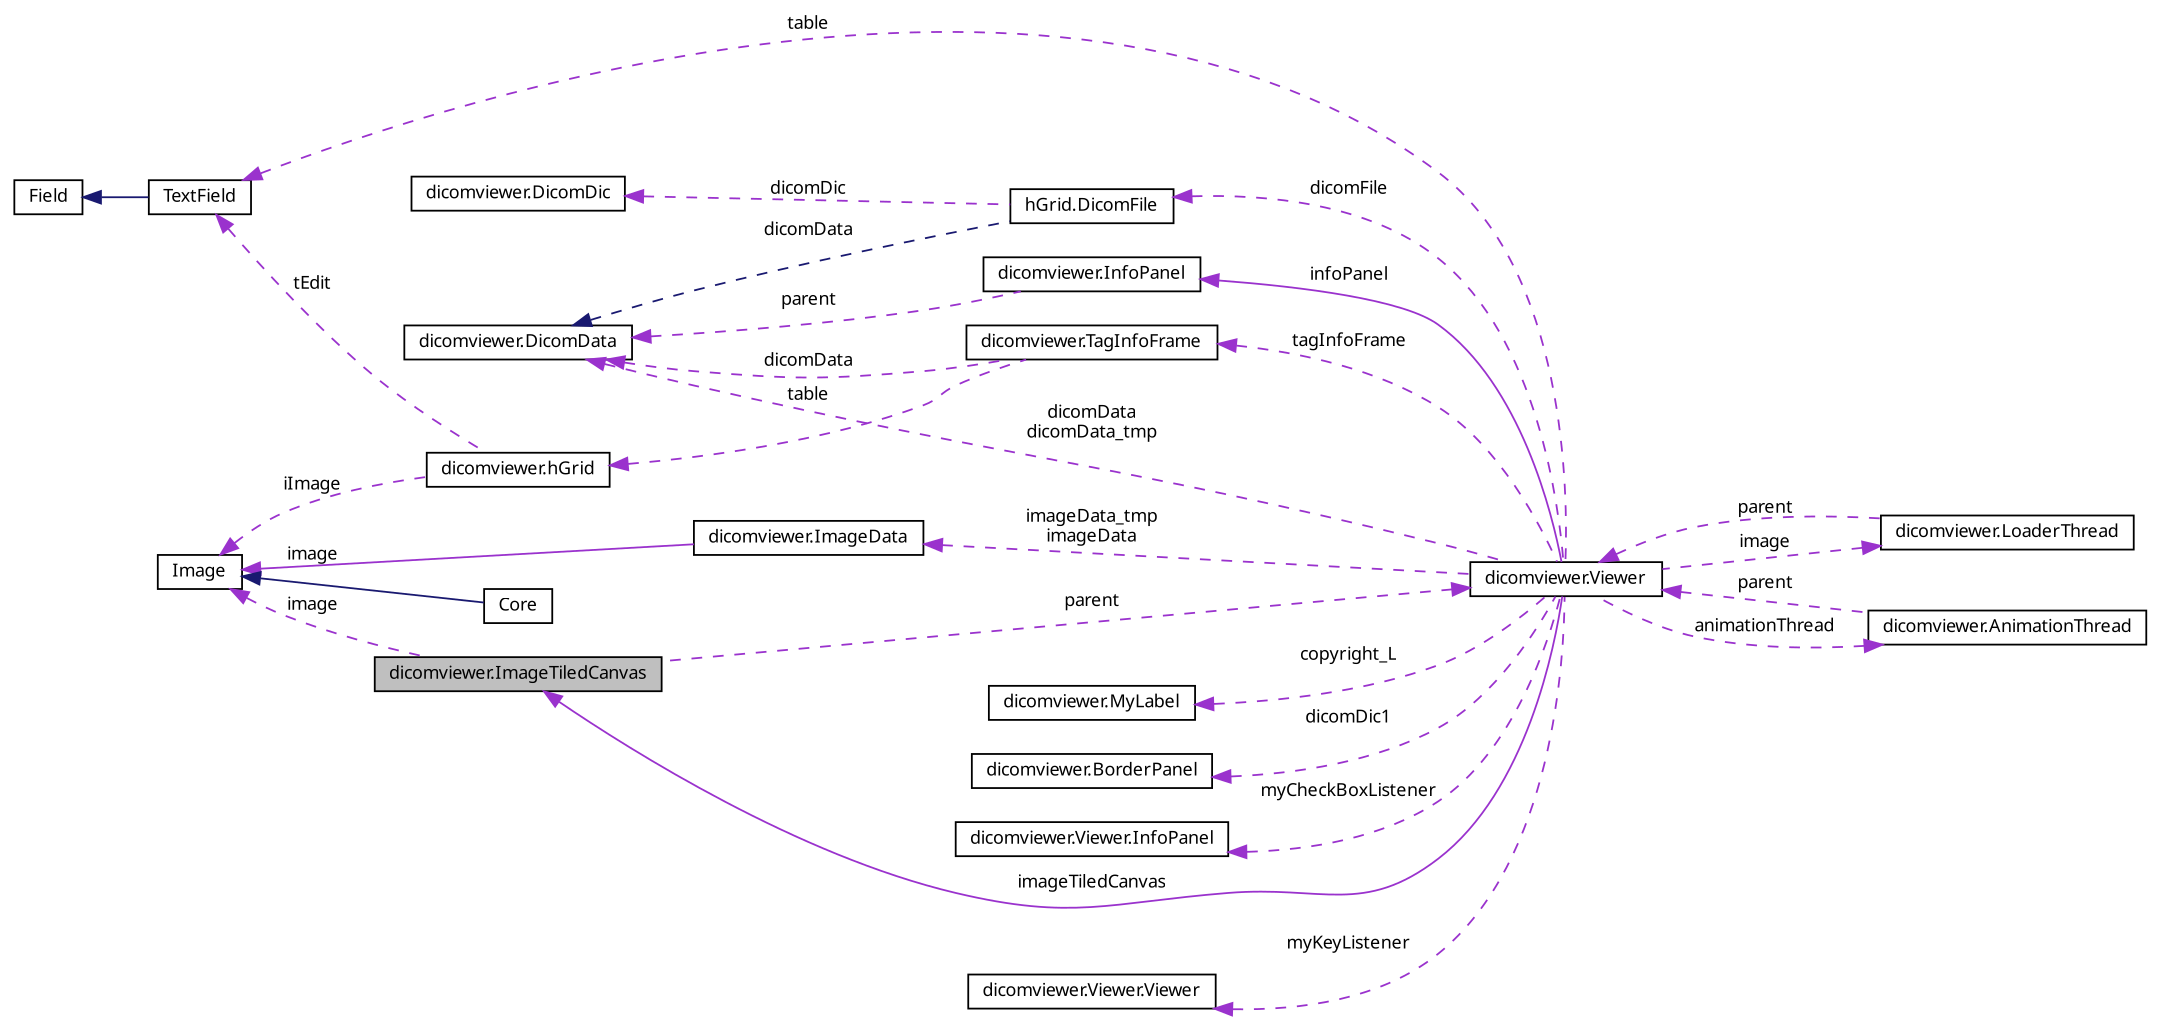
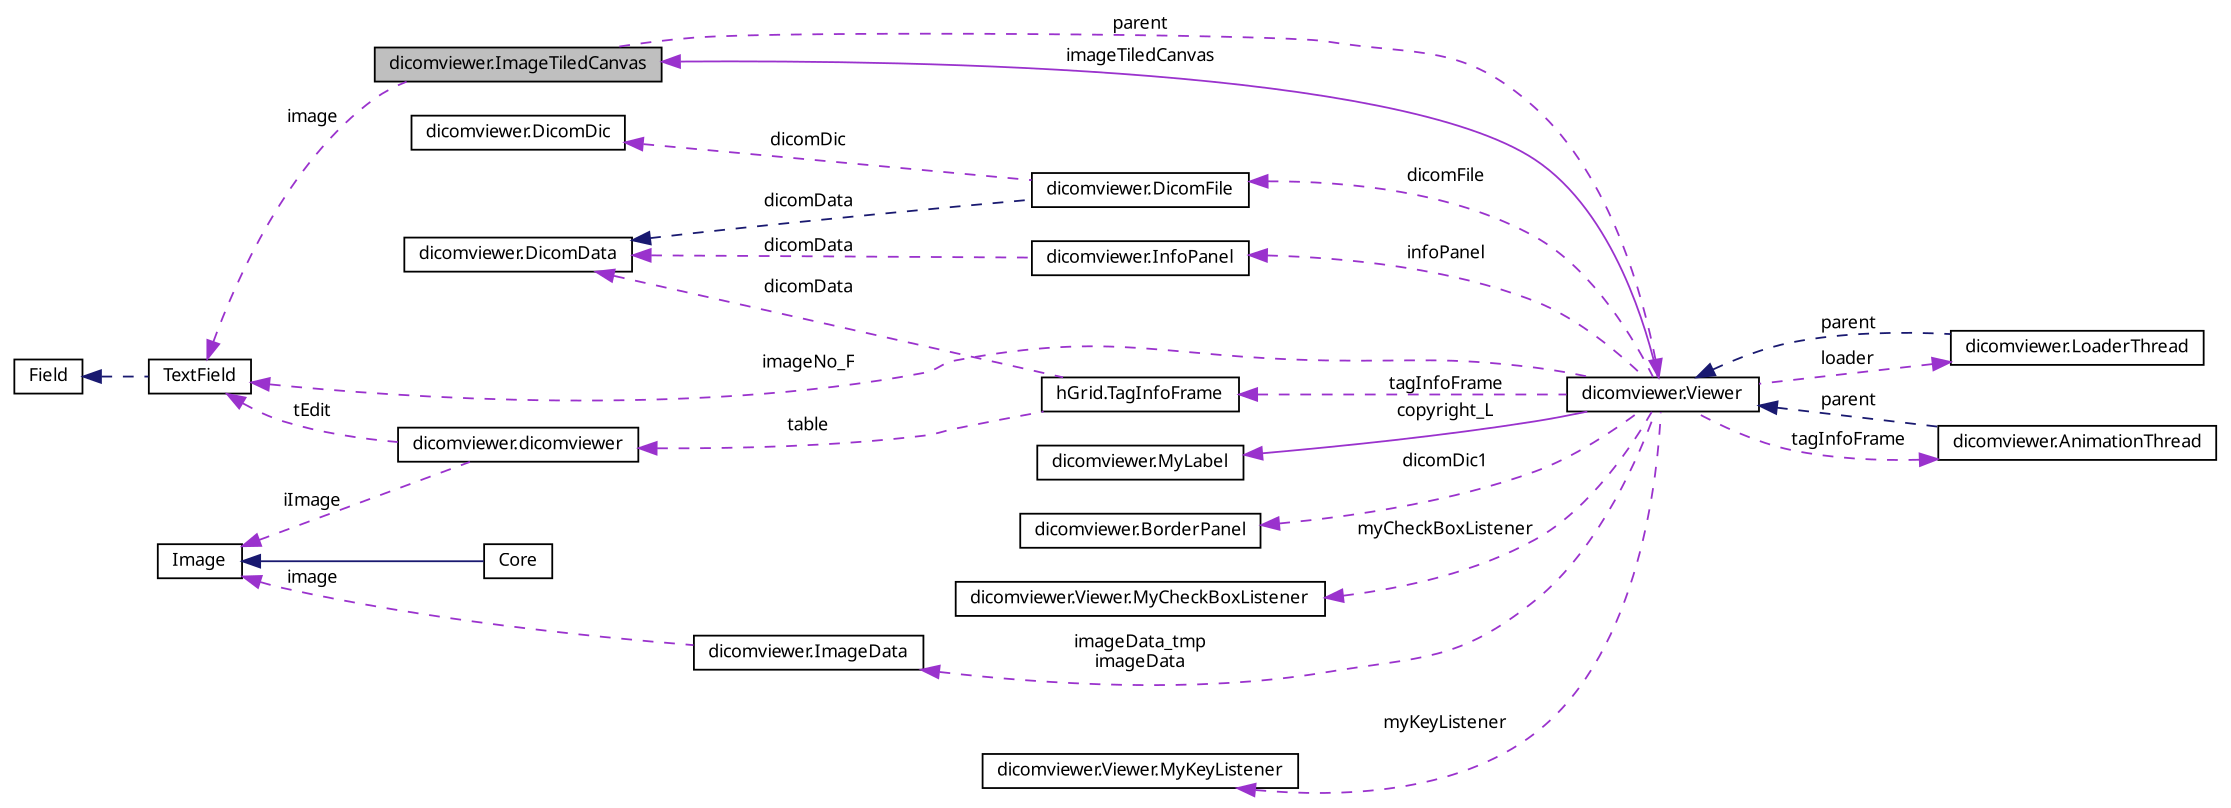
edge "dicomviewer.Viewer" -> "TextField": label "table" -> "imageNo_F"
edge "TextField" -> "Field": style solid -> dashed
node "hGrid.DicomFile": label "hGrid.DicomFile" -> "dicomviewer.DicomFile"
edge "dicomviewer.InfoPanel" -> "dicomviewer.DicomData": label "parent" -> "dicomData"
edge "dicomviewer.Viewer" -> "dicomviewer.InfoPanel": style solid -> dashed
node "dicomviewer.TagInfoFrame": label "dicomviewer.TagInfoFrame" -> "hGrid.TagInfoFrame"
edge "dicomviewer.Viewer" -> "dicomviewer.DicomData": removed, label "dicomData dicomData_tmp"
node "dicomviewer.hGrid": label "dicomviewer.hGrid" -> "dicomviewer.dicomviewer"
edge "dicomviewer.LoaderThread" -> "dicomviewer.Viewer": color darkorchid3 -> midnightblue
edge "dicomviewer.Viewer" -> "dicomviewer.LoaderThread": label "image" -> "loader"
edge "dicomviewer.ImageData" -> "Image": style solid -> dashed
edge "dicomviewer.AnimationThread" -> "dicomviewer.Viewer": color darkorchid3 -> midnightblue
edge "dicomviewer.Viewer" -> "dicomviewer.AnimationThread": label "animationThread" -> "tagInfoFrame"
edge "dicomviewer.ImageTiledCanvas" -> "Image": now "dicomviewer.ImageTiledCanvas" -> "TextField"
edge "dicomviewer.Viewer" -> "dicomviewer.MyLabel": style dashed -> solid
node "dicomviewer.Viewer.InfoPanel": label "dicomviewer.Viewer.InfoPanel" -> "dicomviewer.Viewer.MyCheckBoxListener"
node "dicomviewer.Viewer.Viewer": label "dicomviewer.Viewer.Viewer" -> "dicomviewer.Viewer.MyKeyListener"
